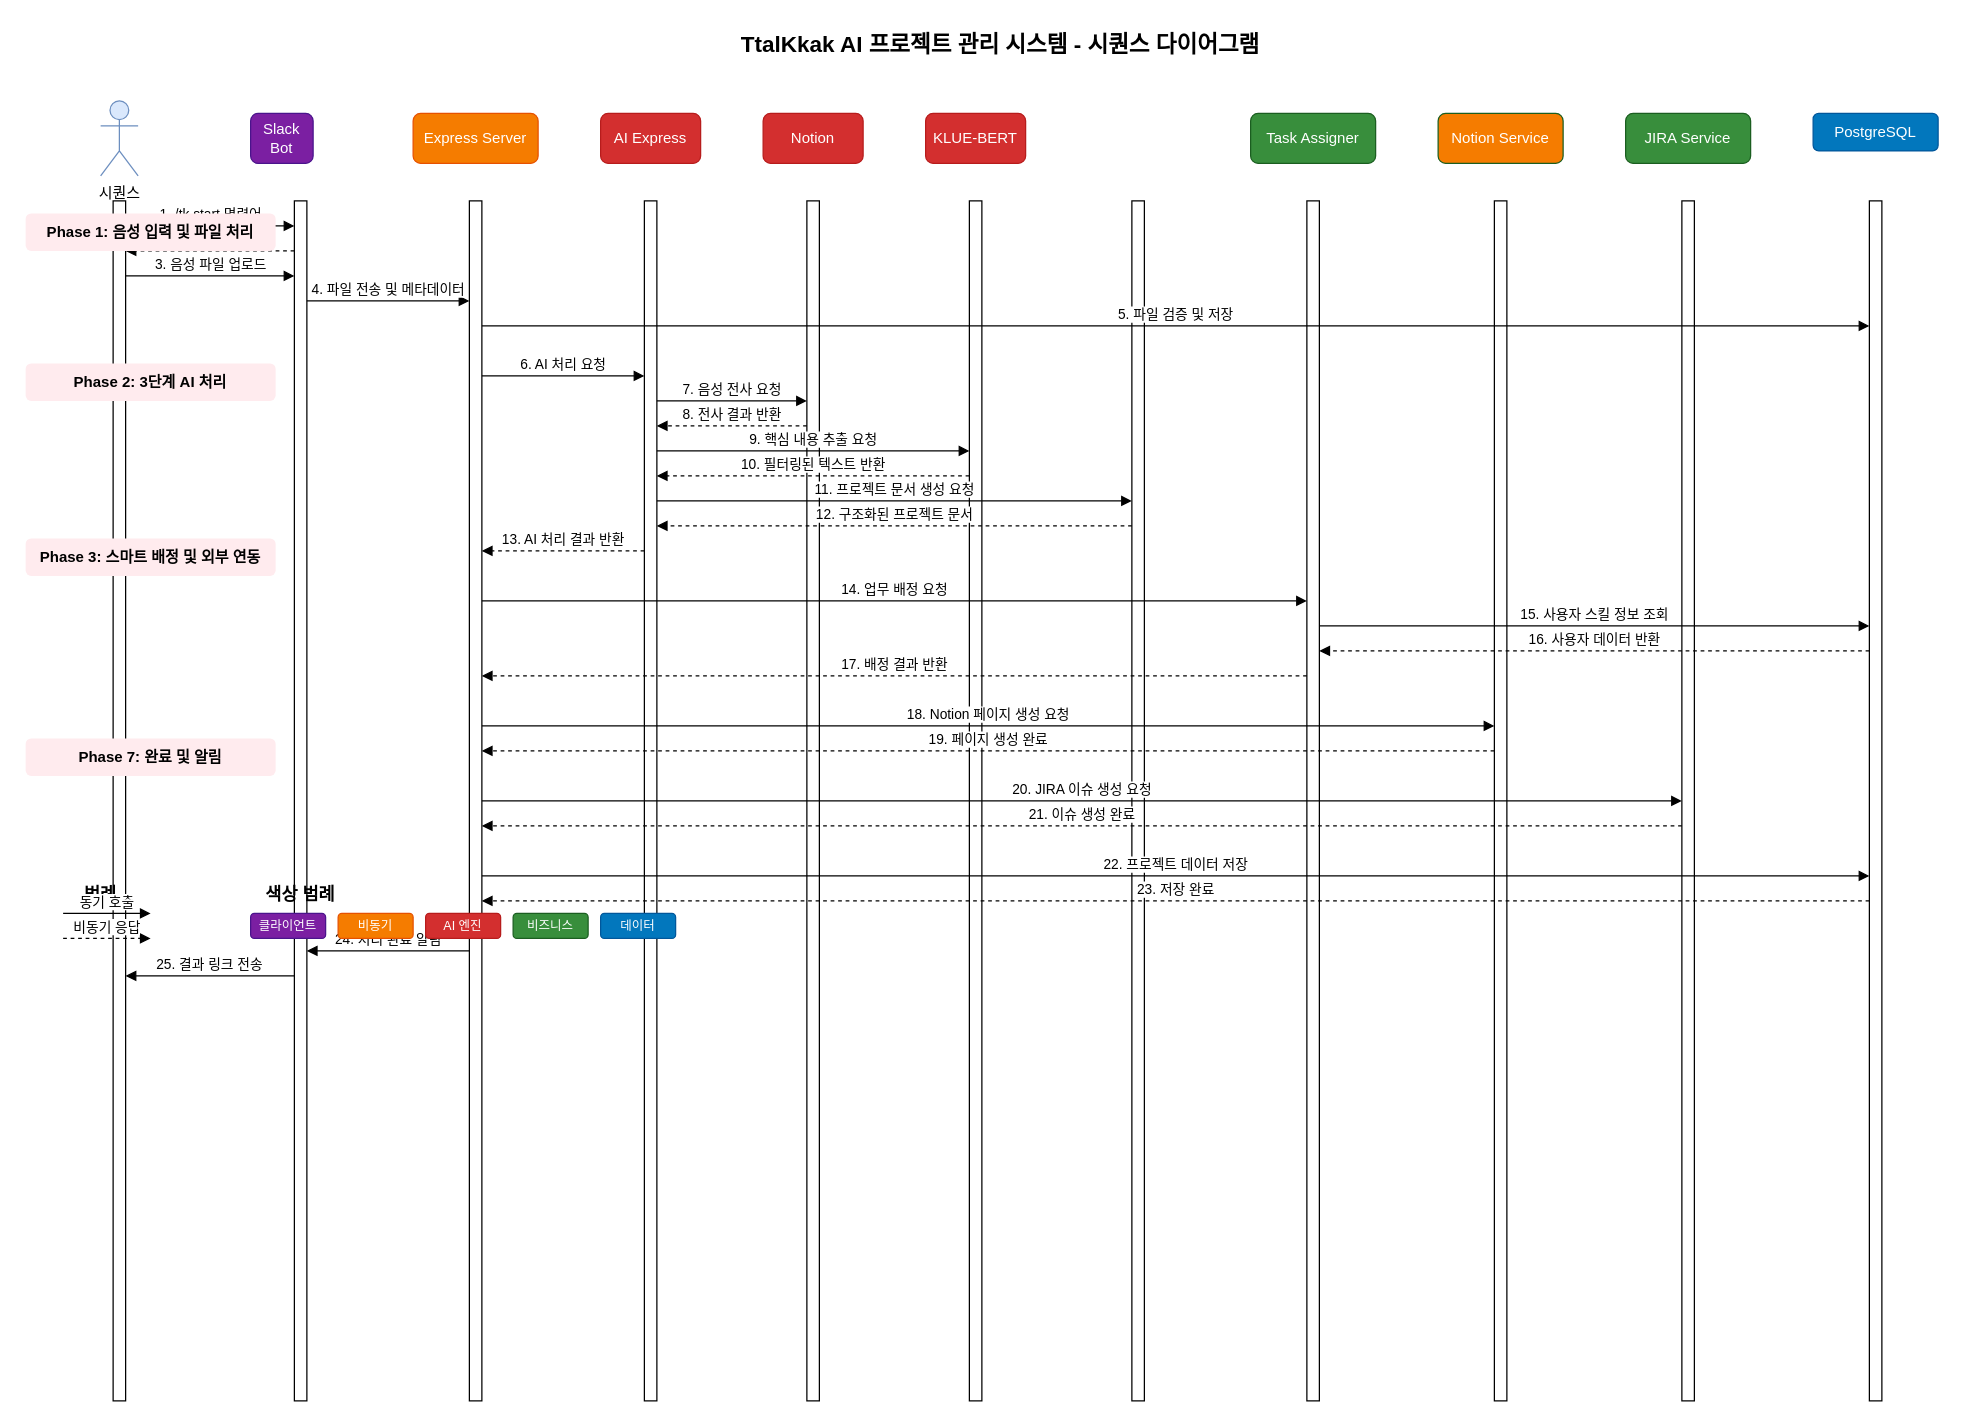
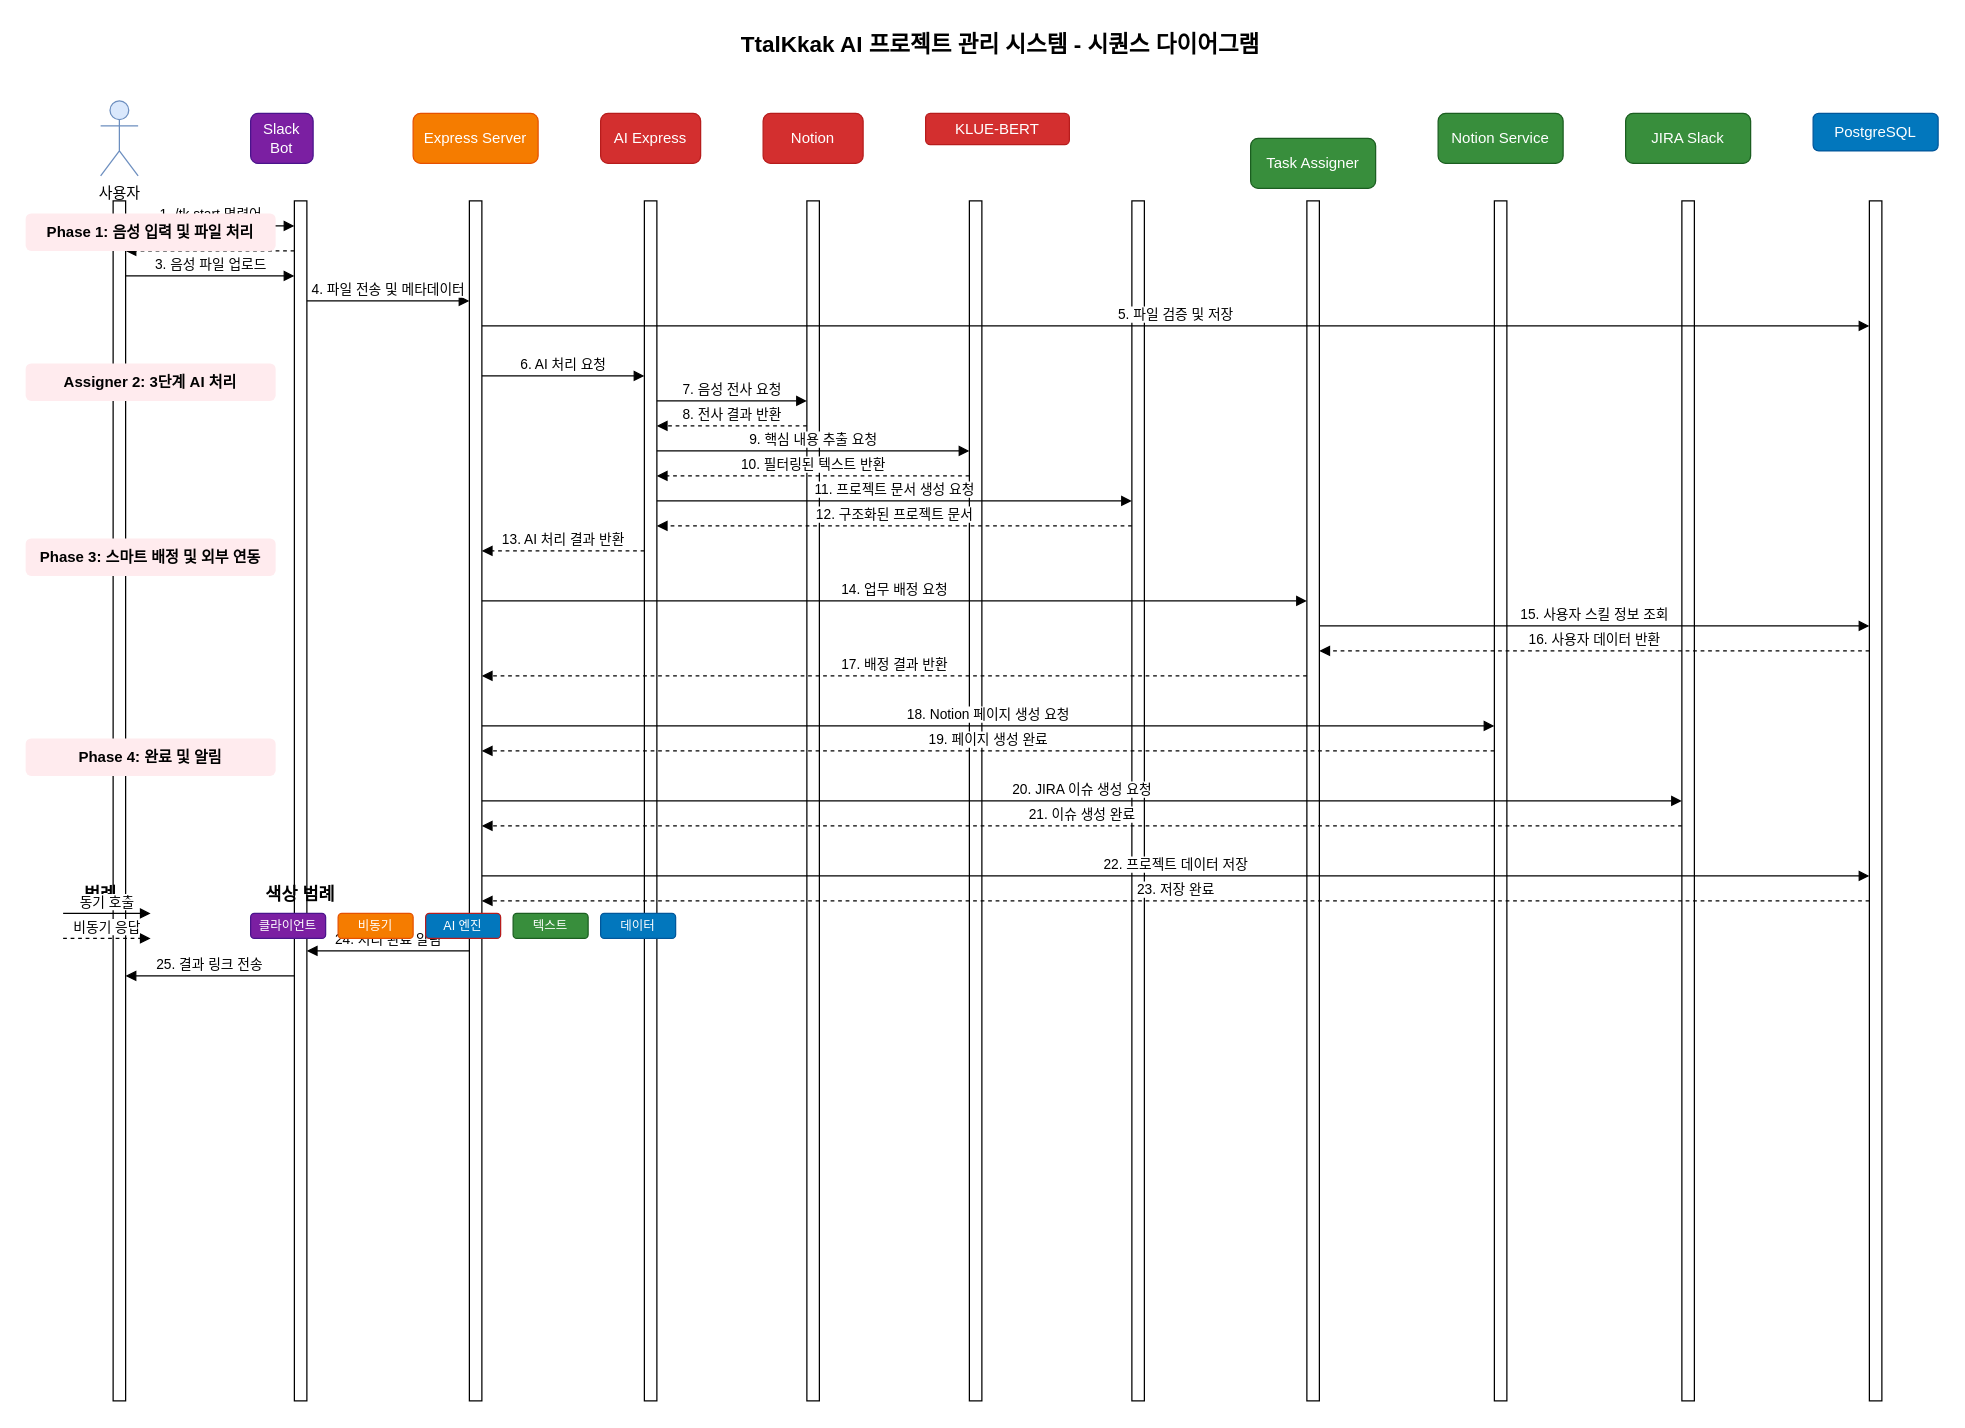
node "KLUE-BERT": size 100x50 -> 144x31
node "Task Assigner": moved (1313, 138) -> (1313, 163)
node "Notion Service": fillcolor #f57c00 -> #388e3c
node "JIRA Service": label "JIRA Service" -> "JIRA Slack"
node "시퀀스": label "시퀀스" -> "사용자"
node "Phase 2: 3단계 AI 처리": label "Phase 2: 3단계 AI 처리" -> "Assigner 2: 3단계 AI 처리"
node "Phase 7: 완료 및 알림": label "Phase 7: 완료 및 알림" -> "Phase 4: 완료 및 알림"
node "AI 엔진": fillcolor #d32f2f -> #0277bd
node "비즈니스": label "비즈니스" -> "텍스트"
